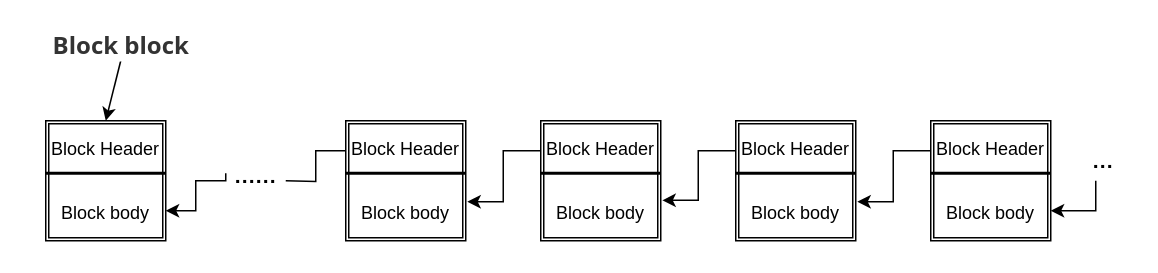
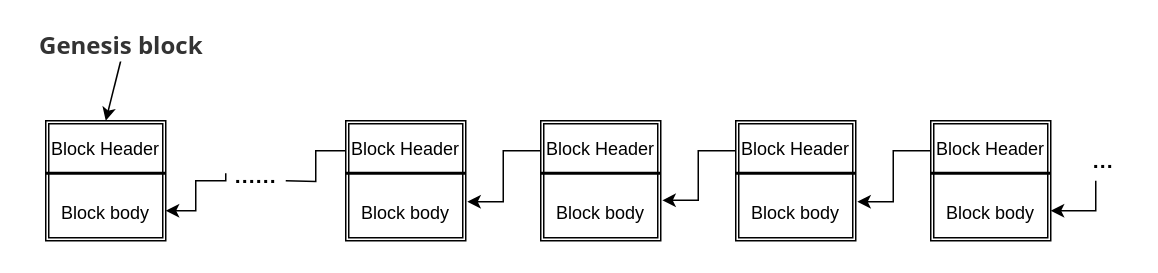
node "Block block": label "Block block" -> "Genesis block"
